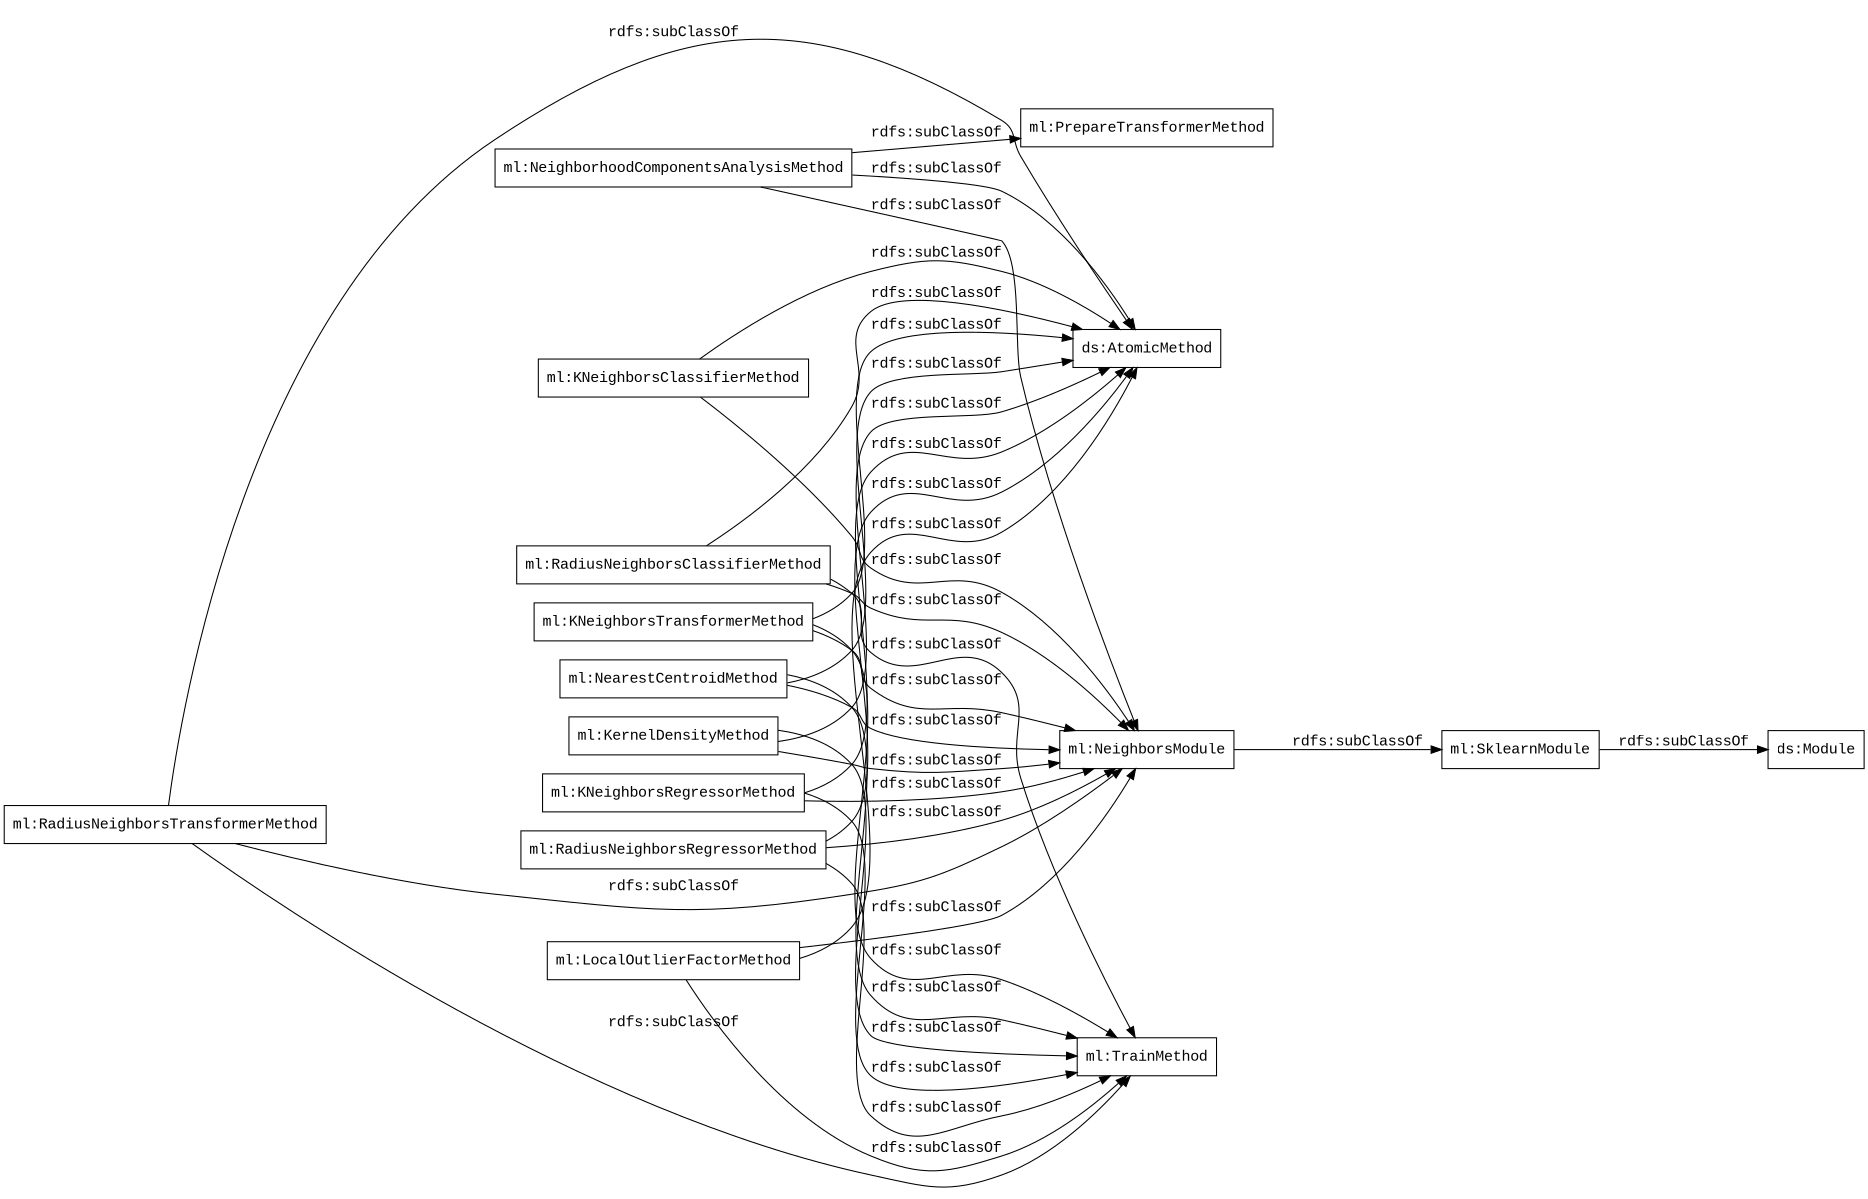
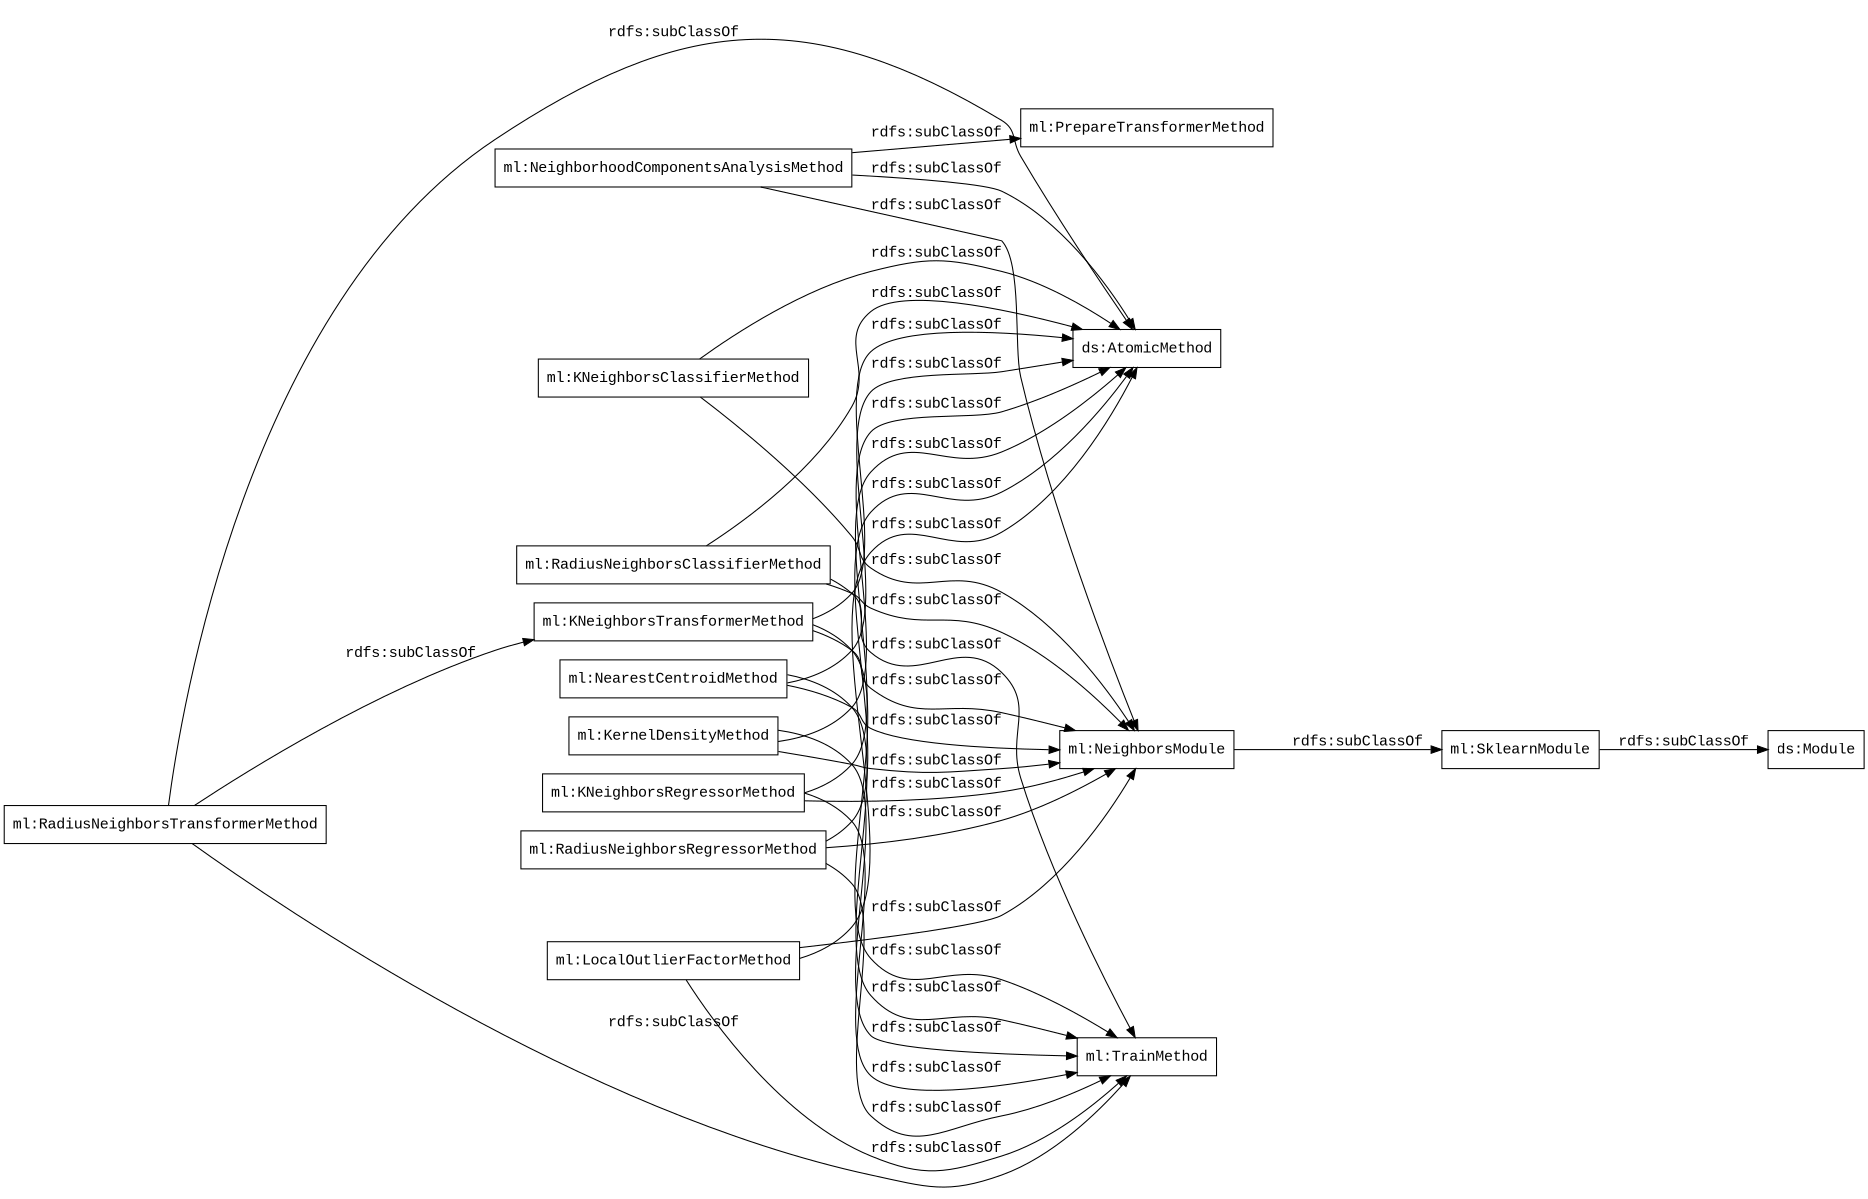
edge "ml:RadiusNeighborsTransformerMethod" -> "ml:NeighborsModule": now "ml:RadiusNeighborsTransformerMethod" -> "ml:KNeighborsTransformerMethod"
